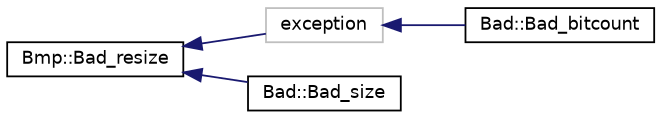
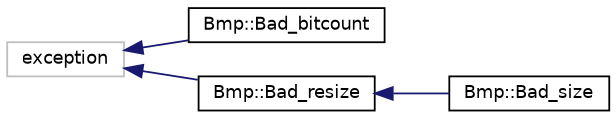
node "Bad::Bad_bitcount": label "Bad::Bad_bitcount" -> "Bmp::Bad_bitcount"
edge "exception" -> "Bmp::Bad_resize": reversed
node "Bad::Bad_size": label "Bad::Bad_size" -> "Bmp::Bad_size"
